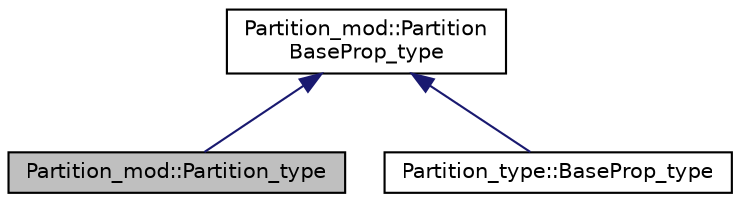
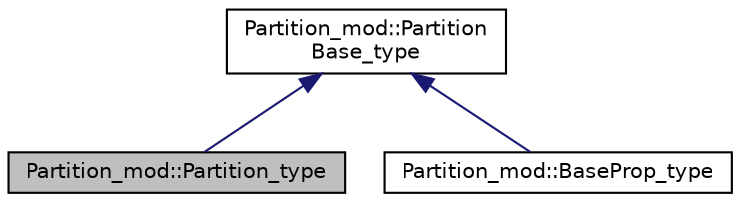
node "Partition_mod::Partition BaseProp_type": label "Partition_mod::Partition BaseProp_type" -> "Partition_mod::Partition Base_type"
node "Partition_type::BaseProp_type": label "Partition_type::BaseProp_type" -> "Partition_mod::BaseProp_type"
